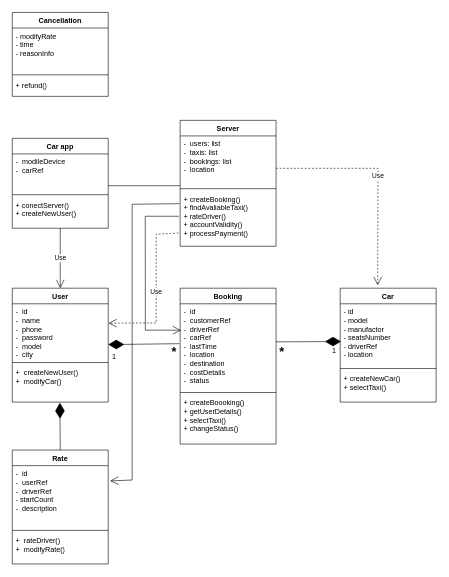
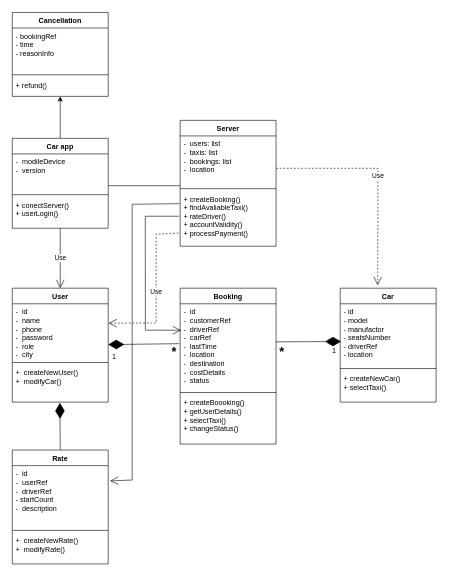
node "- modifyRate - time - reasonInfo": label "- modifyRate - time - reasonInfo" -> "- bookingRef - time - reasonInfo"
edge "Car app" -> "+ refund()": added
node "- modileDevice - carRef": label "- modileDevice - carRef" -> "- modileDevice - version"
node "+ conectServer() + createNewUser()": label "+ conectServer() + createNewUser()" -> "+ conectServer() + userLogin()"
node "- id - name - phone - password - model - city": label "- id - name - phone - password - model - city" -> "- id - name - phone - password - role - city"
node "+ rateDriver() + modifyRate()": label "+ rateDriver() + modifyRate()" -> "+ createNewRate() + modifyRate()"
